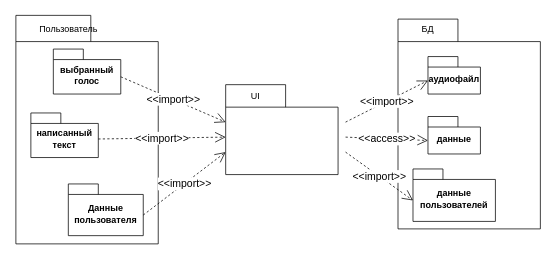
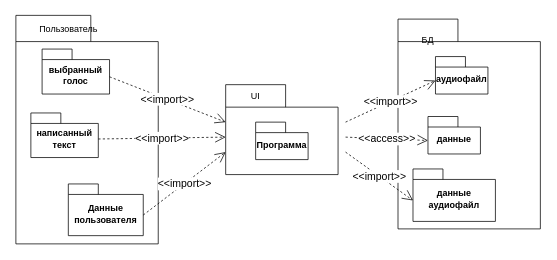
node "БД": moved (428, 30) -> (428, 41)
node "выбранный голос": moved (87, 72) -> (75, 72)
node "аудиофайл": moved (454, 75) -> (462, 75)
node "Программа": added
node "данные пользователей": label "данные пользователей" -> "данные аудиофайл"
